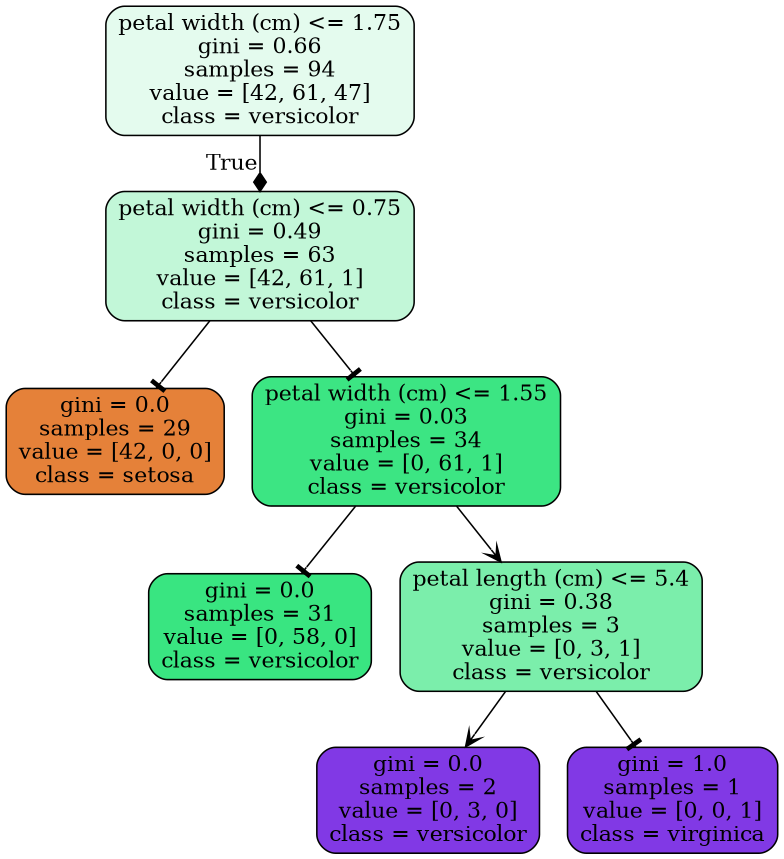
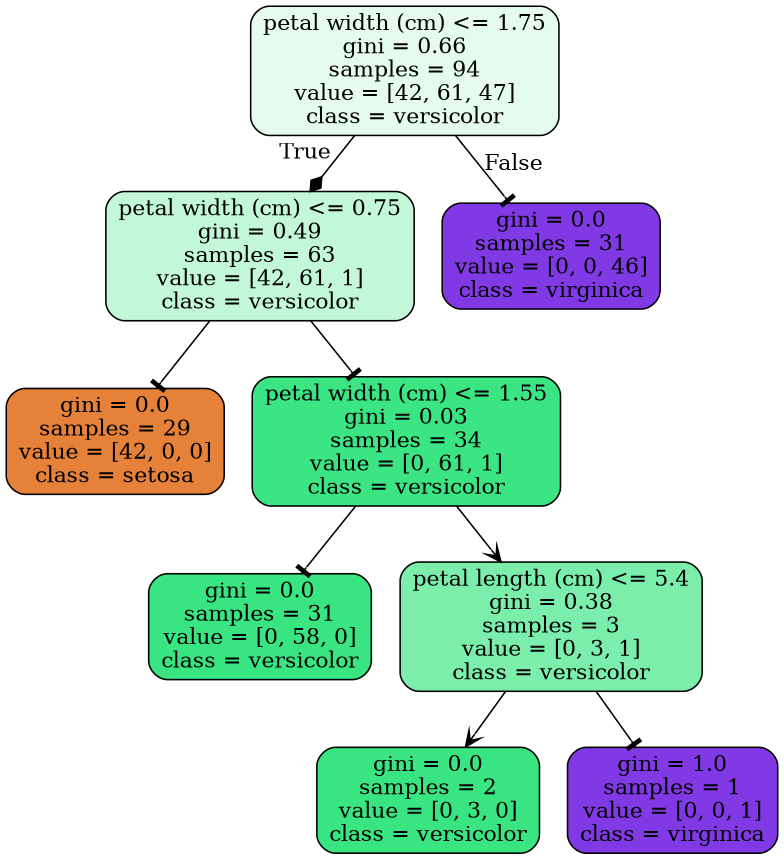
node "gini = 0.0 samples = 31 value = [0, 0, 46] class = virginica": added
node "gini = 0.0 samples = 2 value = [0, 3, 0] class = versicolor": fillcolor #8139e5 -> #39e581
